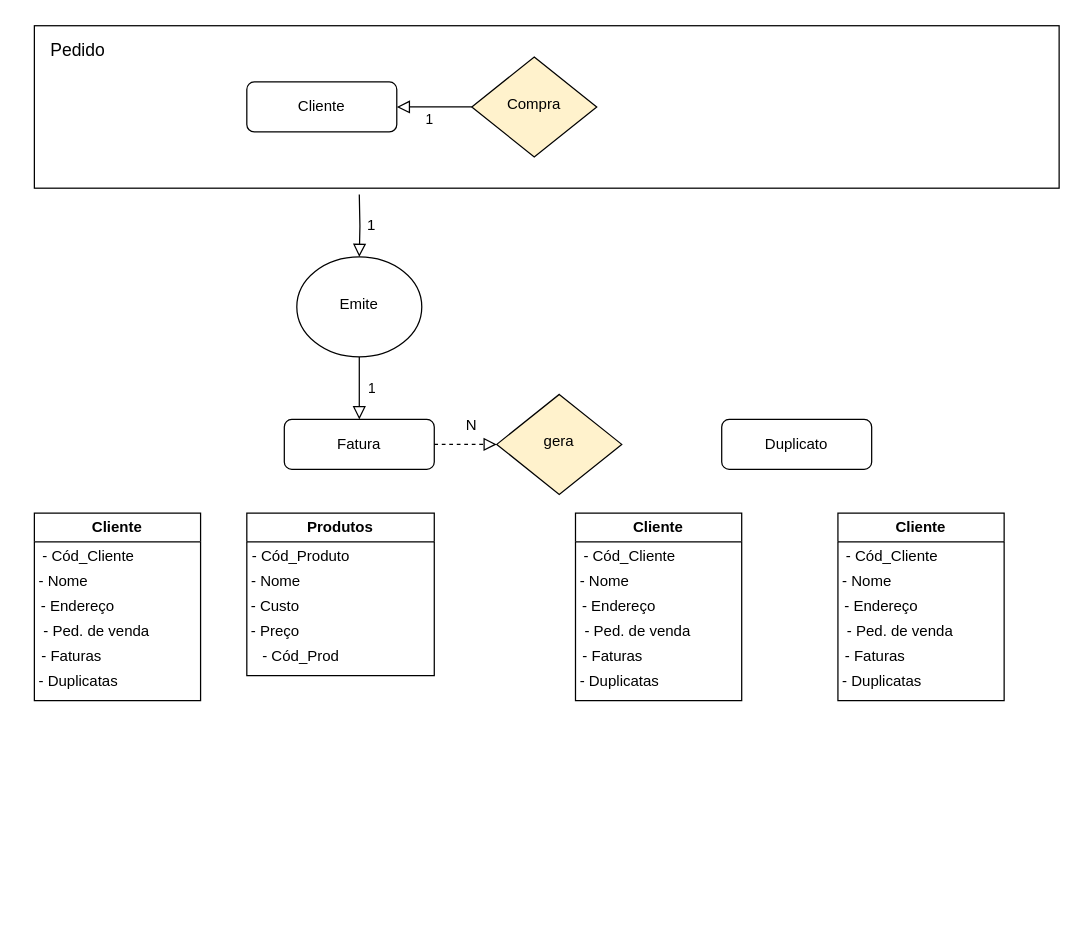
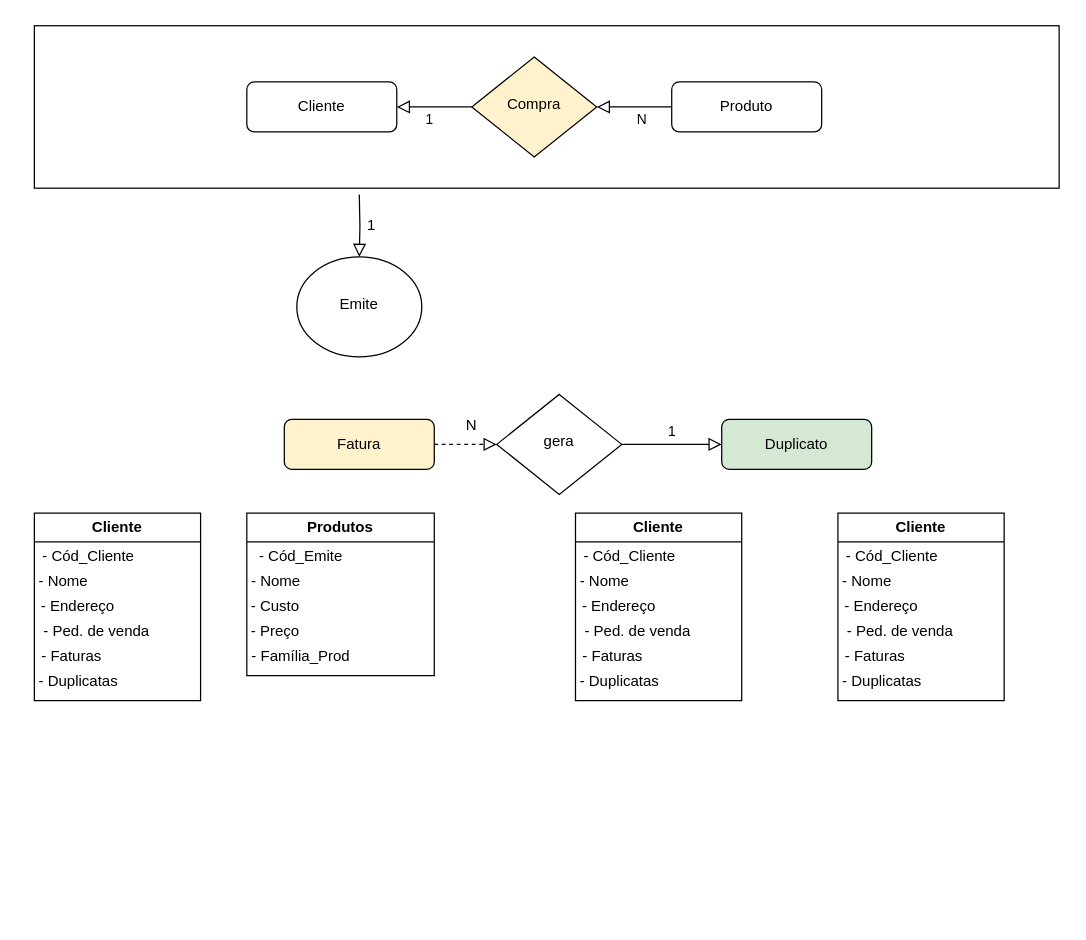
node "Pedido": removed
edge "Produto" -> "Compra": added, label "N"
node "Produto": added
edge "Emite" -> "Fatura": removed, label "1"
node "Fatura": fillcolor #ffffff -> #fff2cc
node "gera": fillcolor #fff2cc -> #ffffff
edge "gera" -> "Duplicato": added, label "1"
node "Duplicato": fillcolor #ffffff -> #d5e8d4
node "- Cód_Produto": label "- Cód_Produto" -> "- Cód_Emite"
node "- Cód_Prod": label "- Cód_Prod" -> "- Família_Prod"
